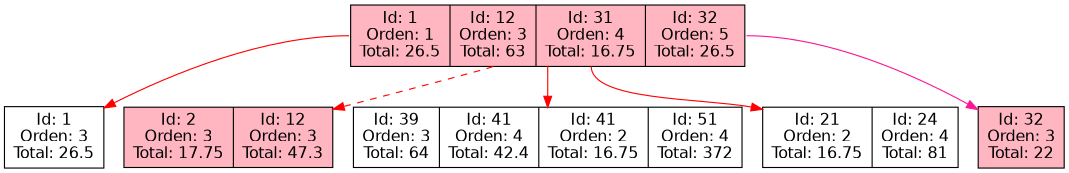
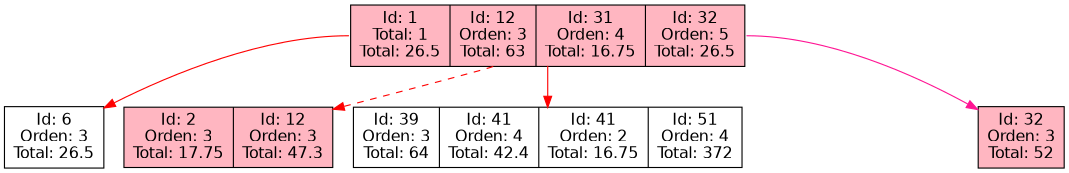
node "Id: 1": text "Orden: 1" -> "Total: 1"
node "Id: 1 Orden: 3 Total: 26.5": label "Id: 1 Orden: 3 Total: 26.5" -> "Id: 6 Orden: 3 Total: 26.5"
node "Id: 21": removed
node "Id: 32 Orden: 3 Total: 22": label "Id: 32 Orden: 3 Total: 22" -> "Id: 32 Orden: 3 Total: 52"
